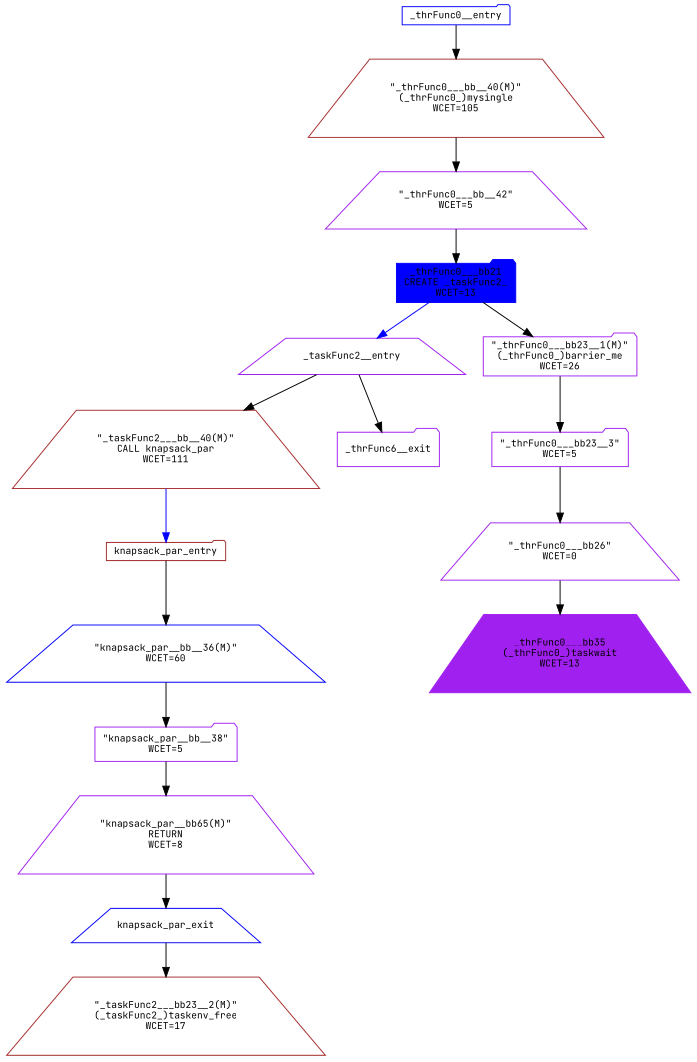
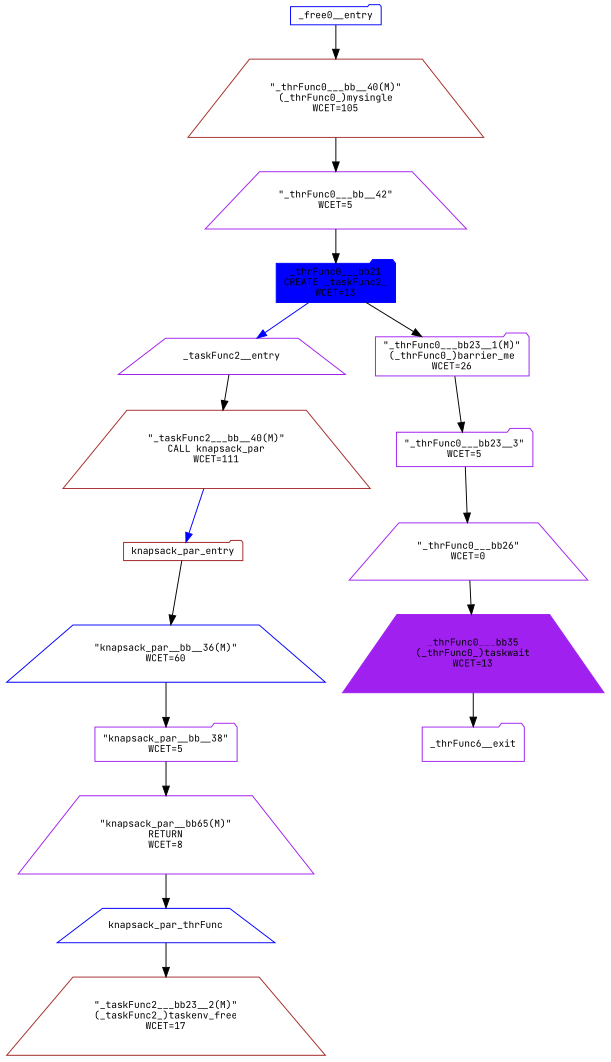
node "_thrFunc0__entry": label "_thrFunc0__entry" -> "_free0__entry"
edge "_taskFunc2__entry" -> "_thrFunc6__exit": now "_thrFunc0___bb35 (_thrFunc0_)taskwait WCET=13" -> "_thrFunc6__exit"
node "knapsack_par_exit": label "knapsack_par_exit" -> "knapsack_par_thrFunc"
